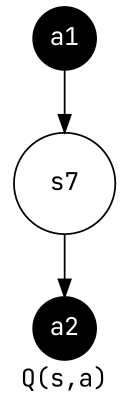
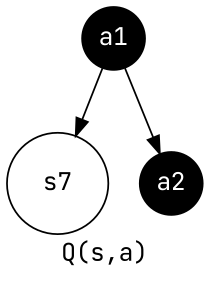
edge "s7" -> "a2": now "a1" -> "a2"
